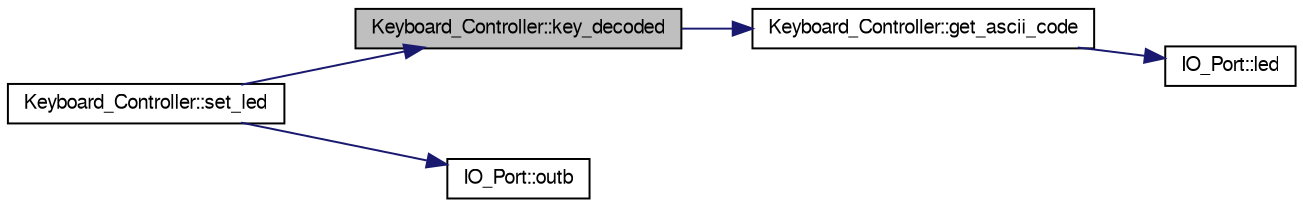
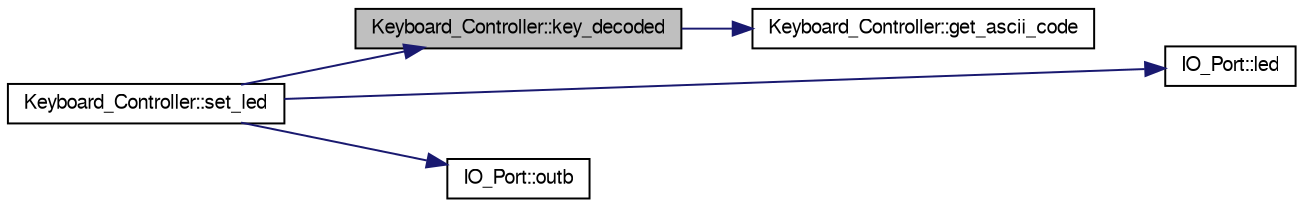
edge "Keyboard_Controller::get_ascii_code" -> "IO_Port::led": now "Keyboard_Controller::set_led" -> "IO_Port::led"
